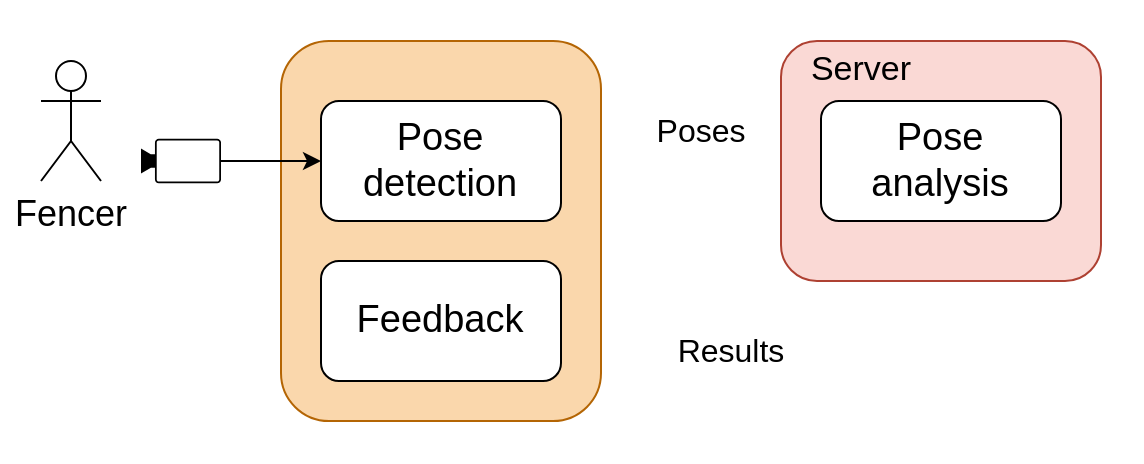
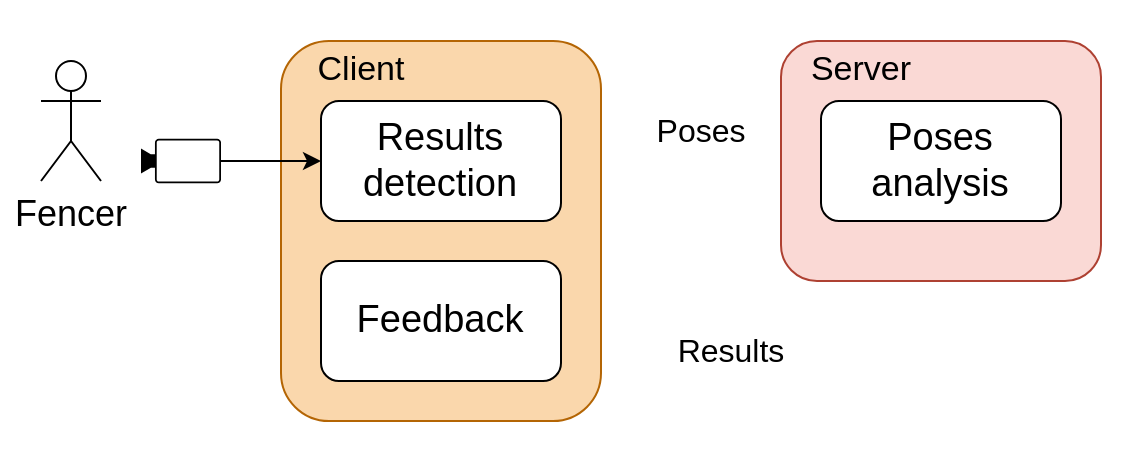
node "Client": added
node "Pose detection": label "Pose detection" -> "Results detection"
node "Pose analysis": label "Pose analysis" -> "Poses analysis"
